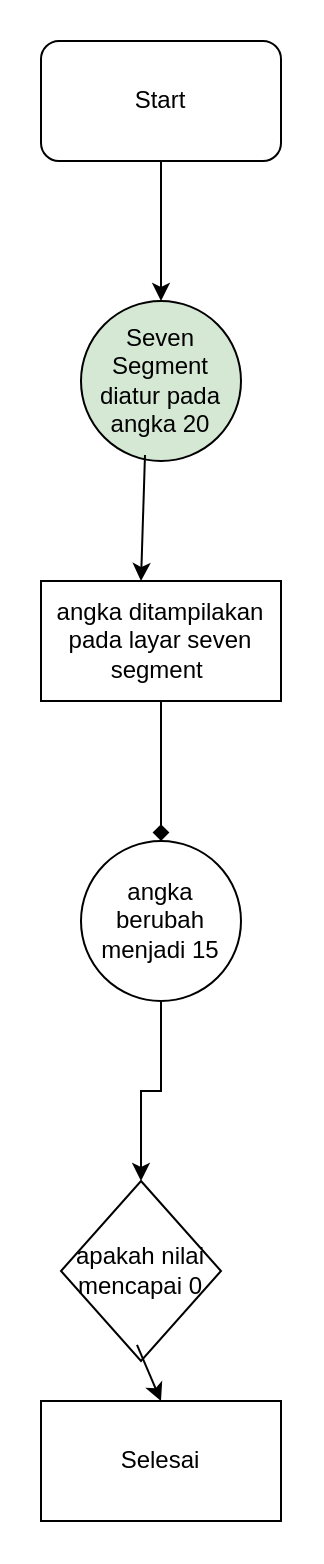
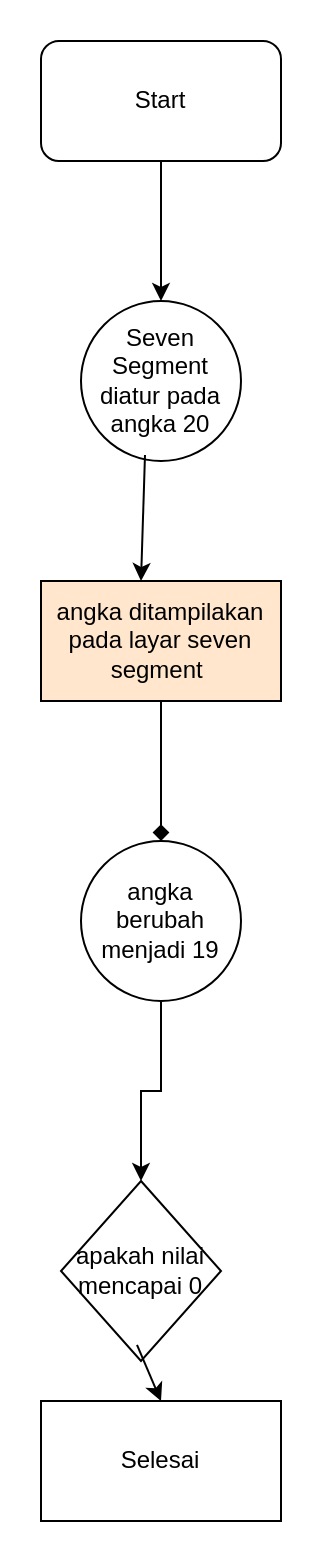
node "Seven Segment diatur pada angka 20": fillcolor #d5e8d4 -> #ffffff
node "angka ditampilakan pada layar seven segment": fillcolor #ffffff -> #ffe6cc
node "angka berubah menjadi 15": label "angka berubah menjadi 15" -> "angka berubah menjadi 19"
